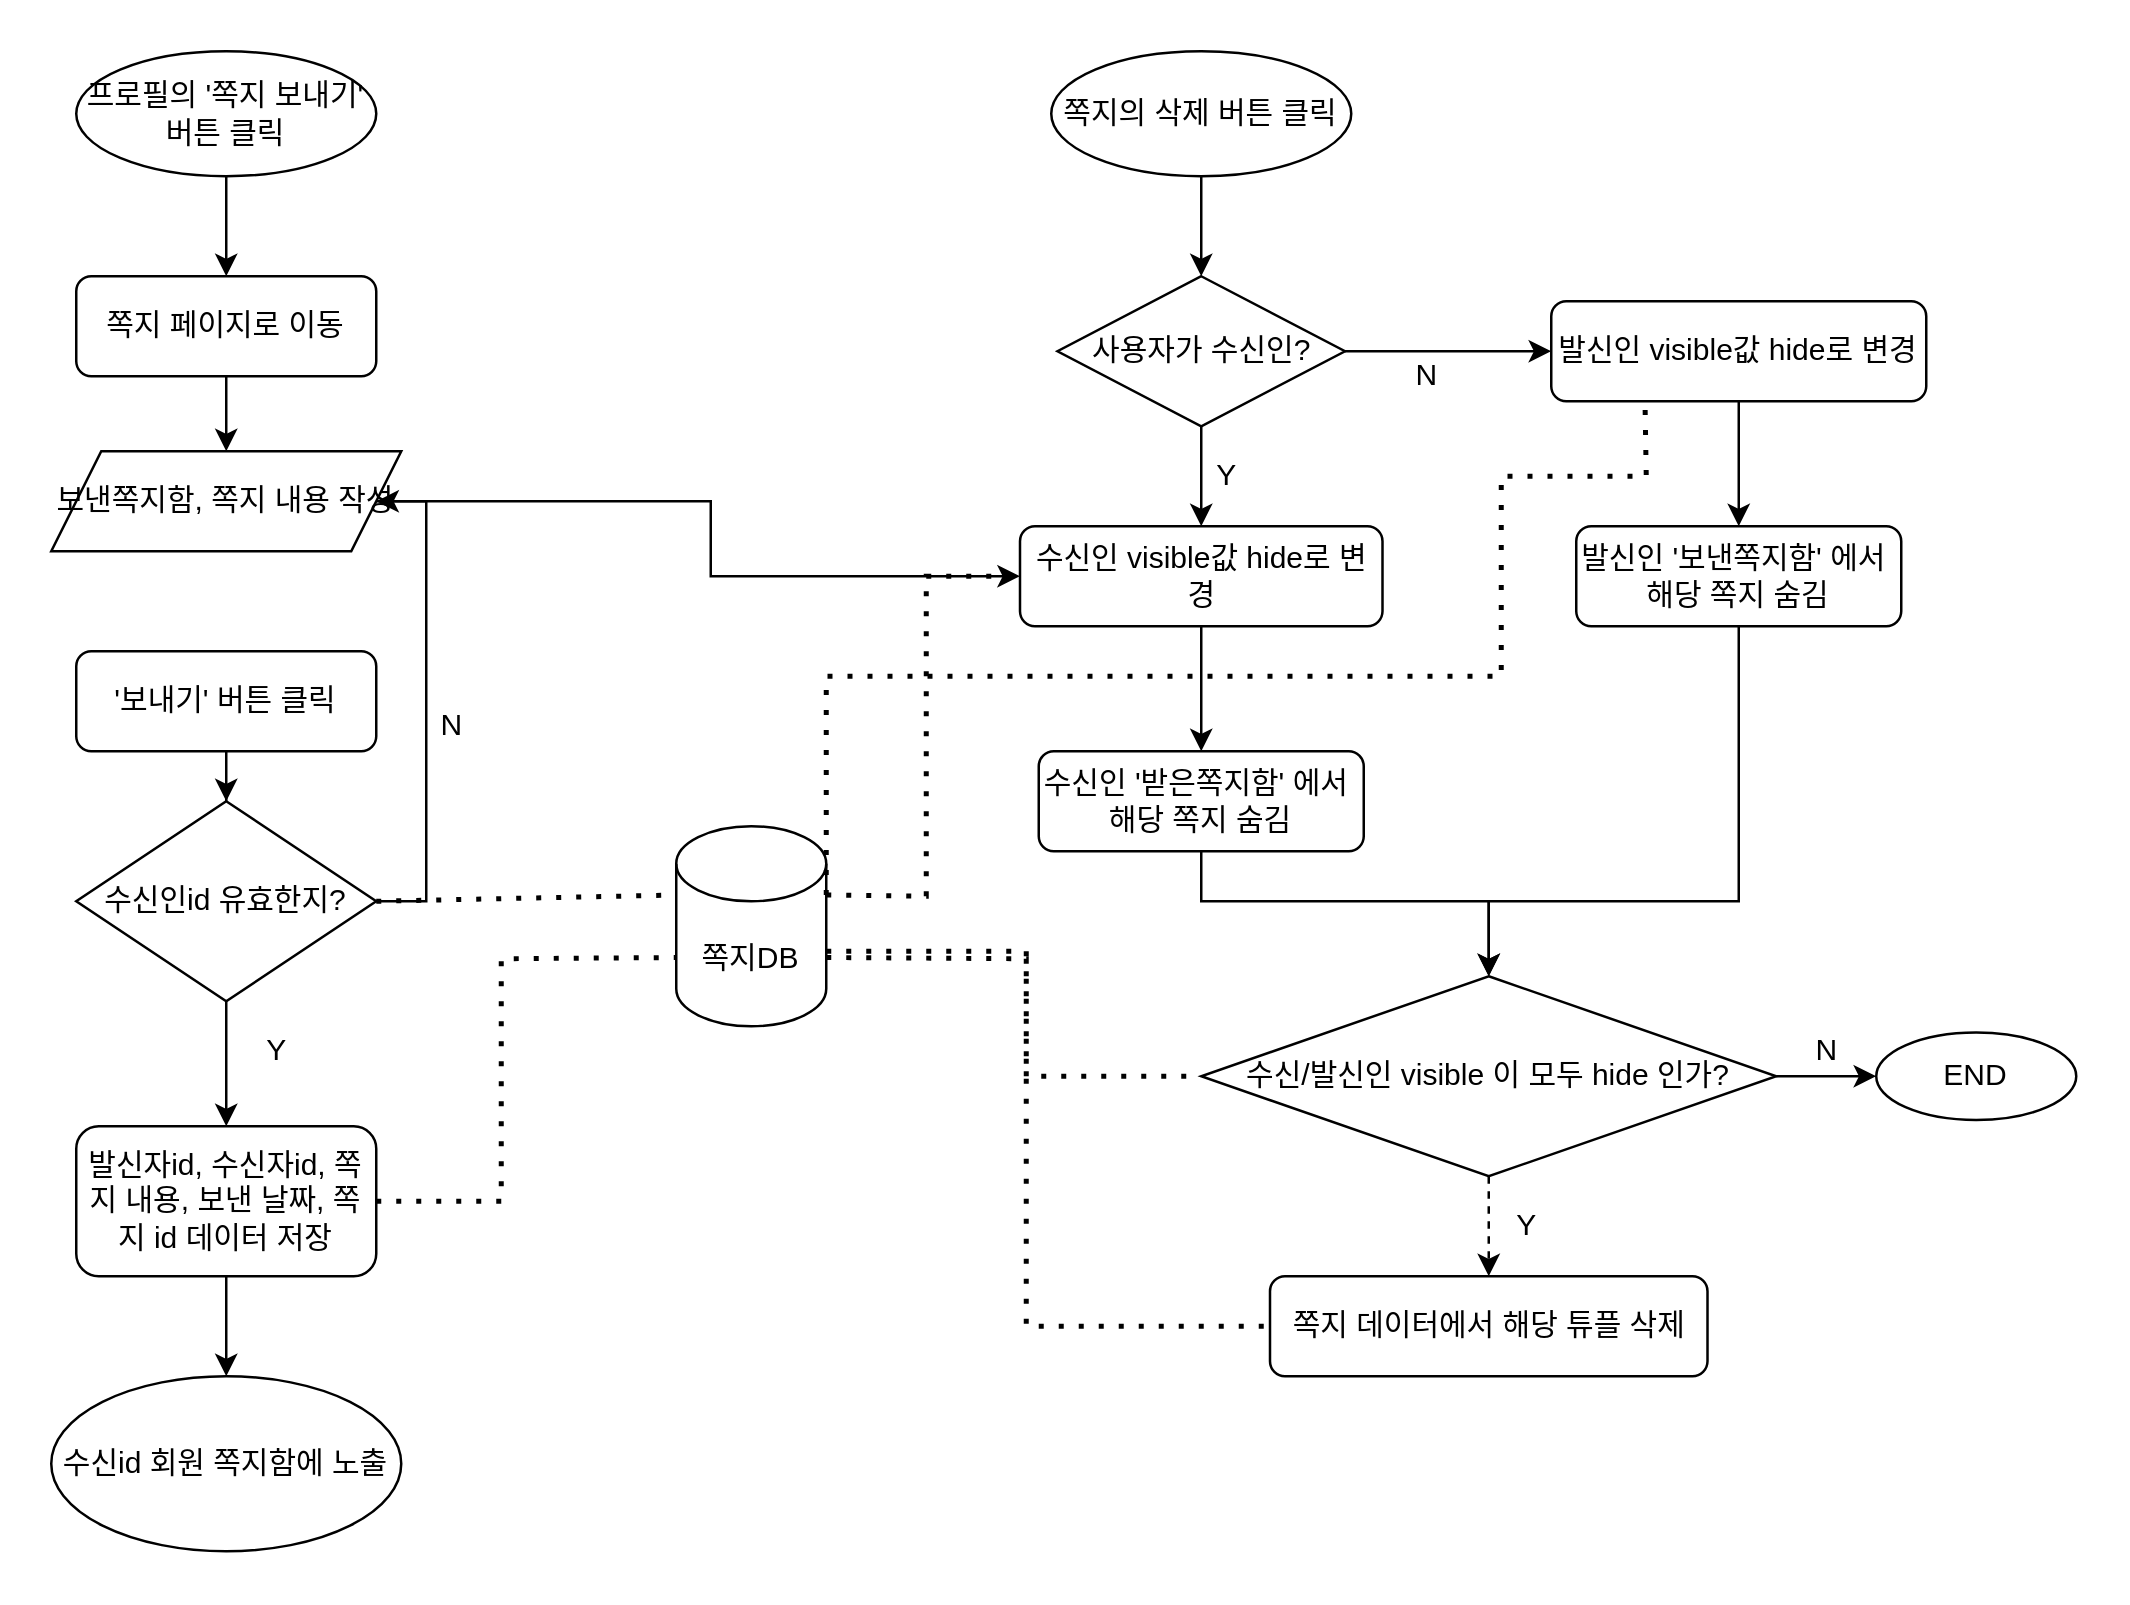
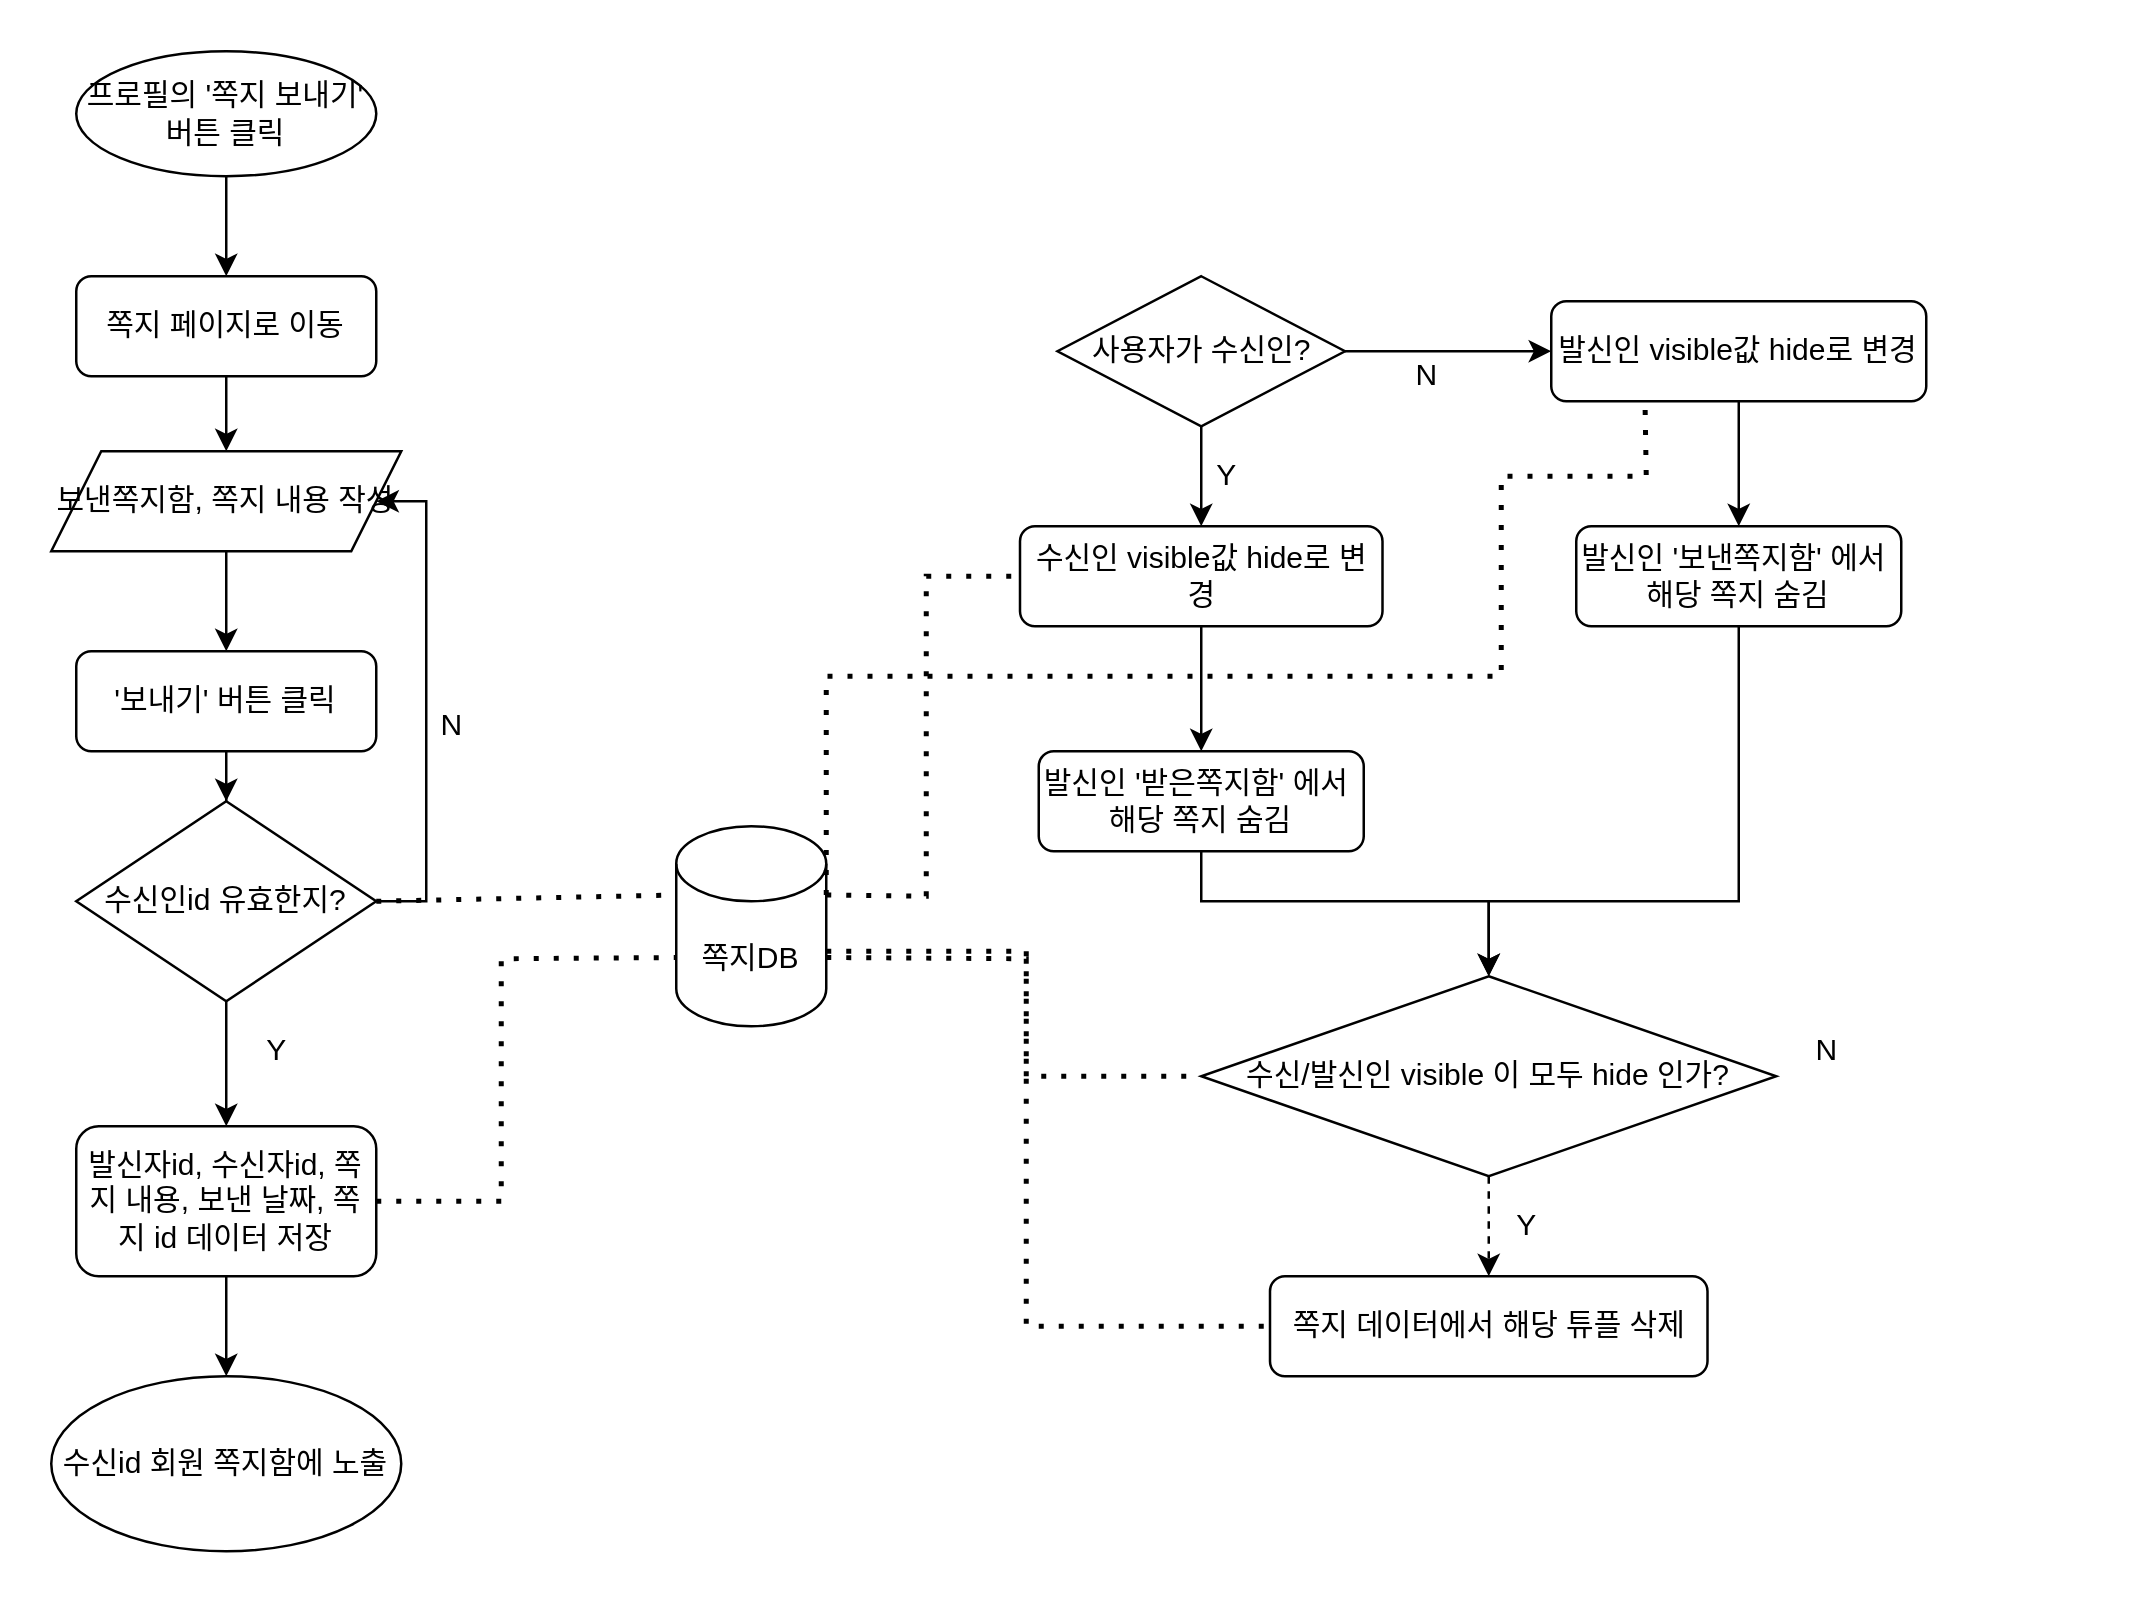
node "쪽지의 삭제 버튼 클릭": removed
edge "쪽지의 삭제 버튼 클릭" -> "사용자가 수신인?": removed
edge "보낸쪽지함, 쪽지 내용 작성" -> "수신인 visible값 hide로 변경": now "보낸쪽지함, 쪽지 내용 작성" -> "'보내기' 버튼 클릭"
node "수신인 '받은쪽지함' 에서 해당 쪽지 숨김": label "수신인 '받은쪽지함' 에서 해당 쪽지 숨김" -> "발신인 '받은쪽지함' 에서 해당 쪽지 숨김"
edge "수신/발신인 visible 이 모두 hide 인가?" -> "END": removed
node "END": removed
